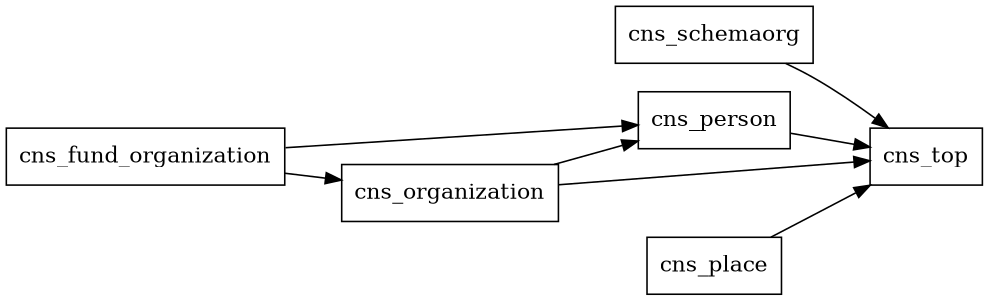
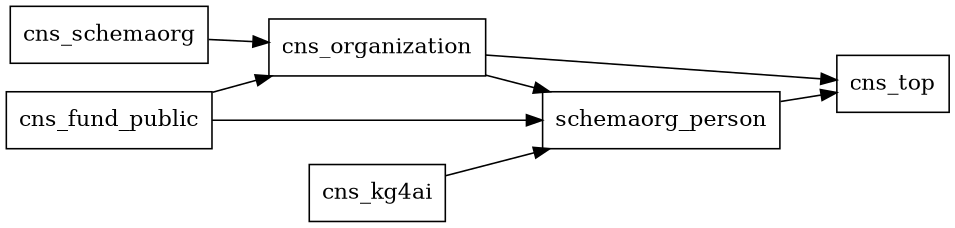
edge "cns_schemaorg" -> "cns_top": now "cns_schemaorg" -> "cns_organization"
node "cns_person": label "cns_person" -> "schemaorg_person"
node "cns_fund_organization": label "cns_fund_organization" -> "cns_fund_public"
node "cns_kg4ai": added
node "cns_place": removed
